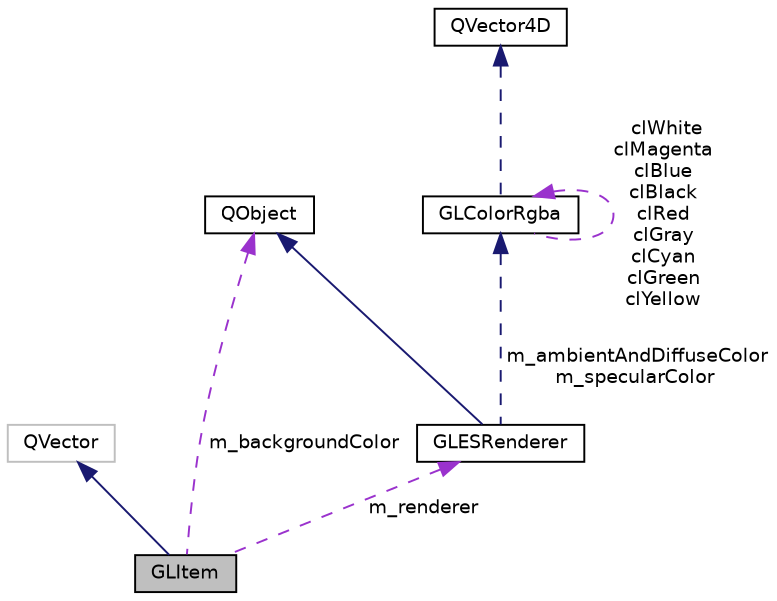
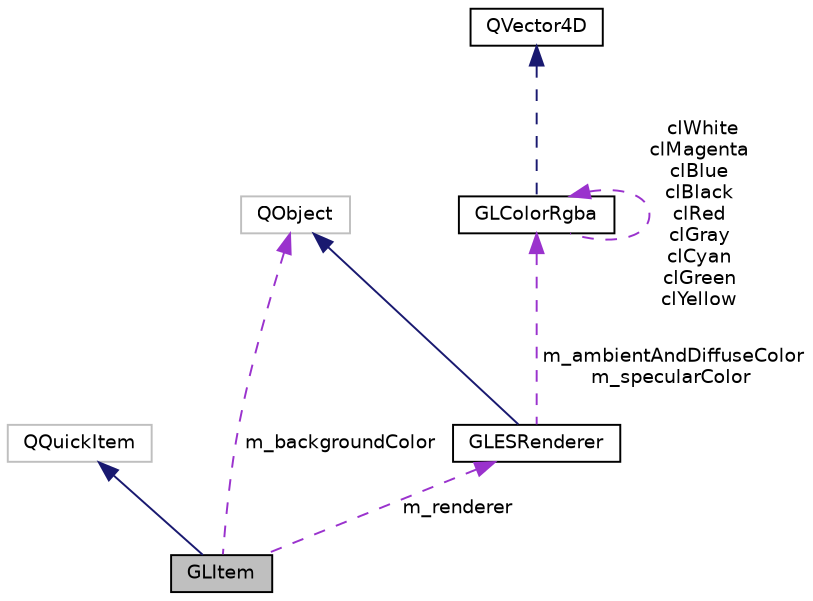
node "QObject": color black -> grey75
edge "GLESRenderer" -> "GLColorRgba": color midnightblue -> darkorchid3
node "QVector": label "QVector" -> "QQuickItem"
